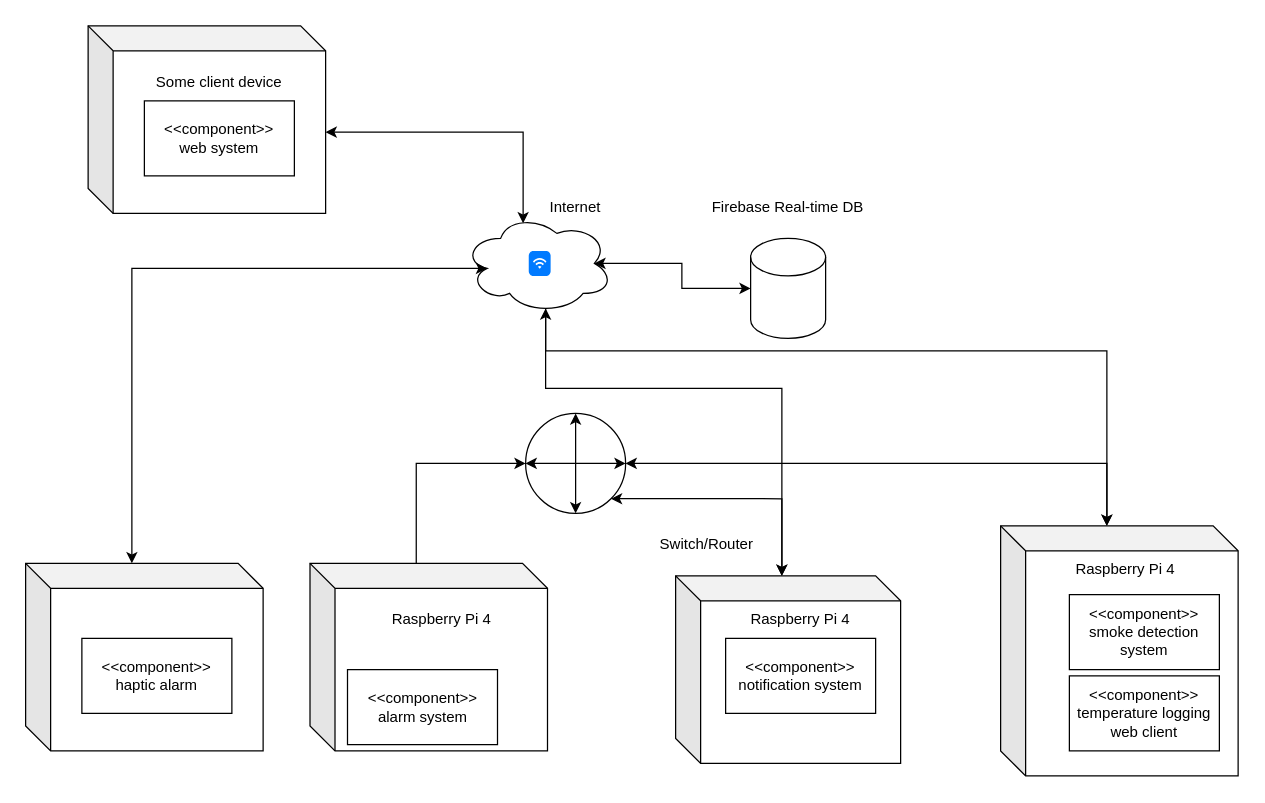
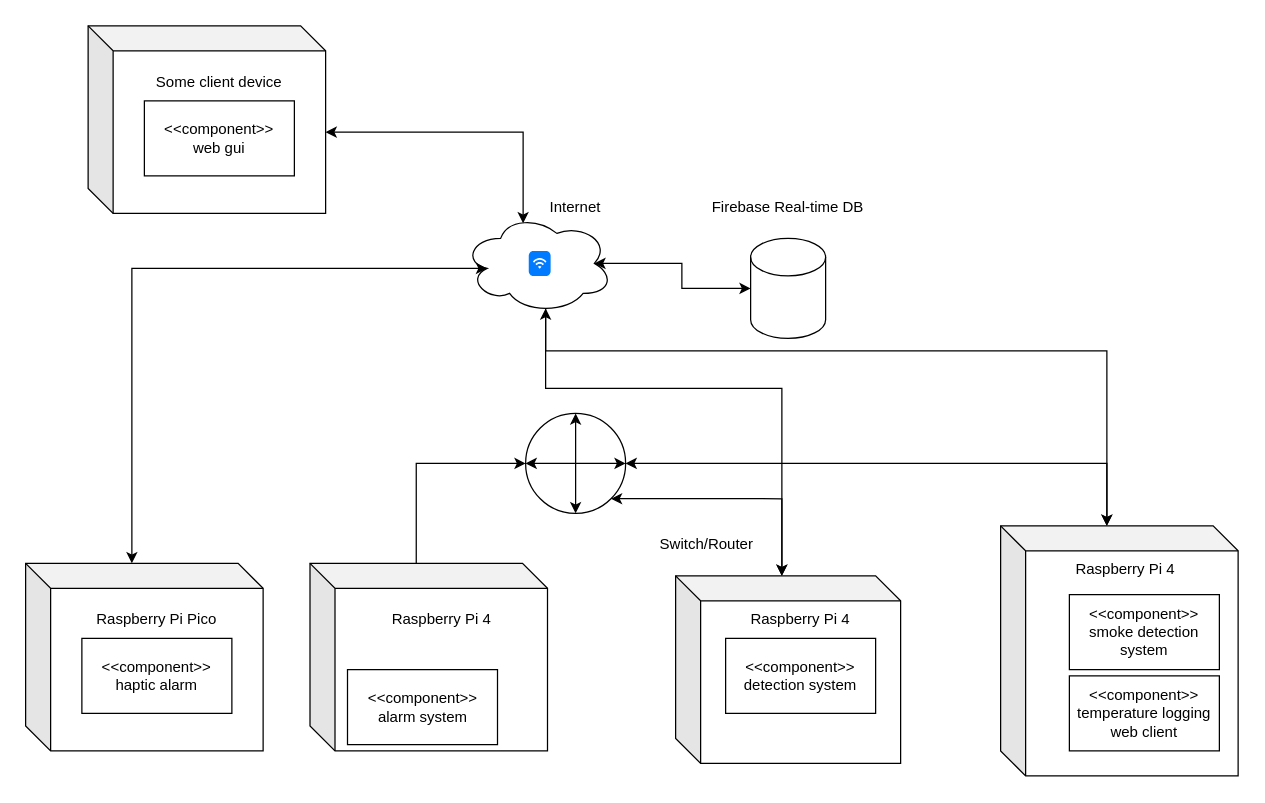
node "<<component>> web system": label "<<component>> web system" -> "<<component>> web gui"
node "Raspberry Pi Pico": added
node "<<component>> notification system": label "<<component>> notification system" -> "<<component>> detection system"
